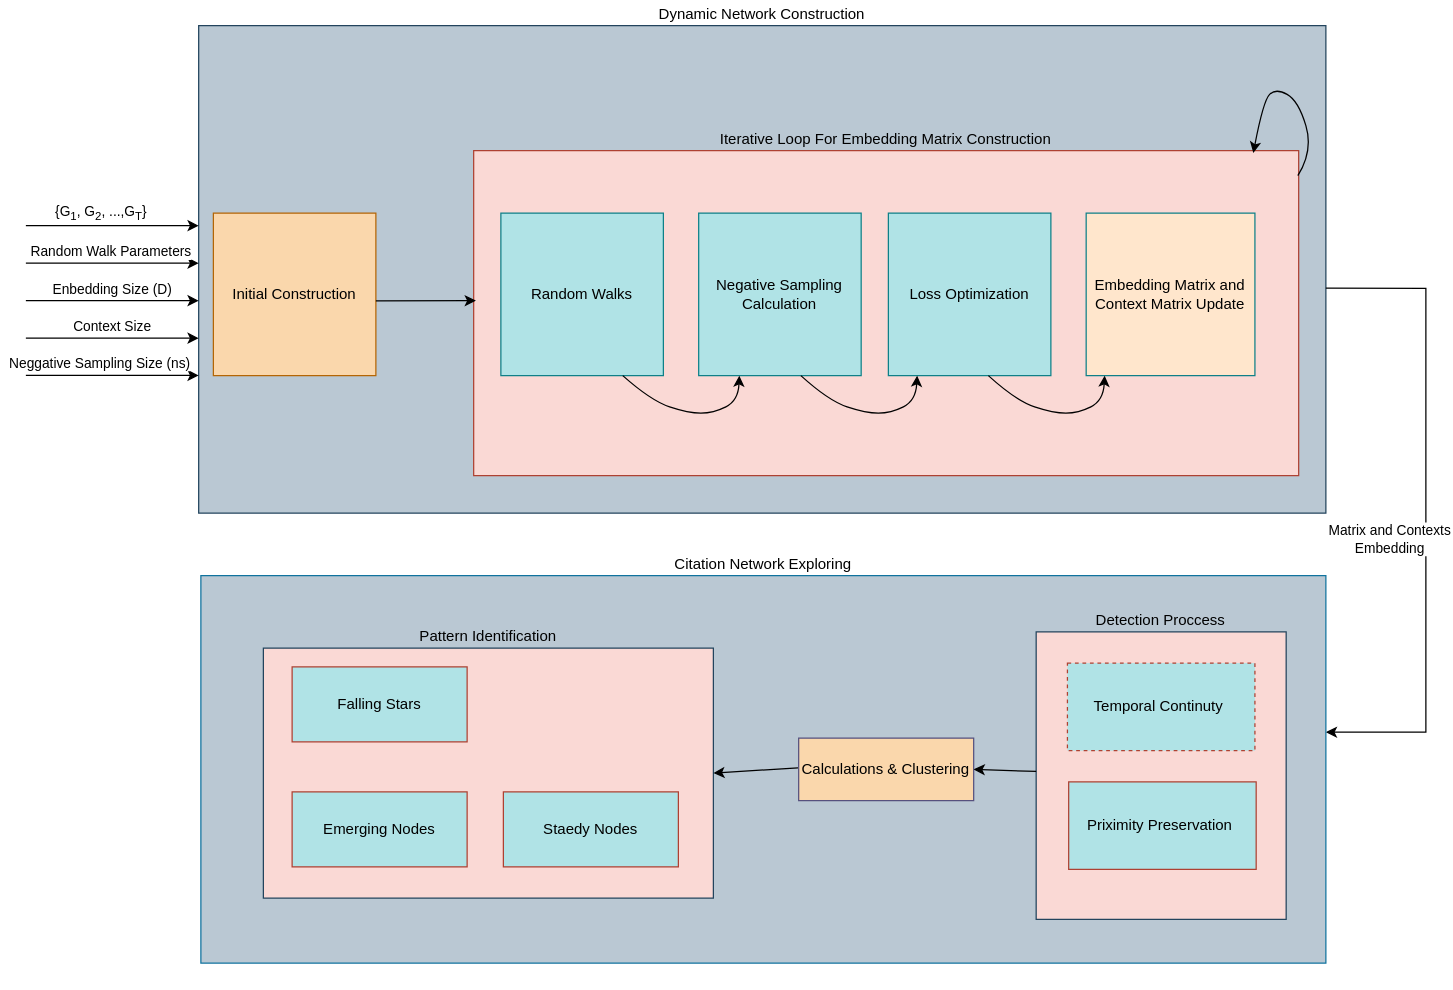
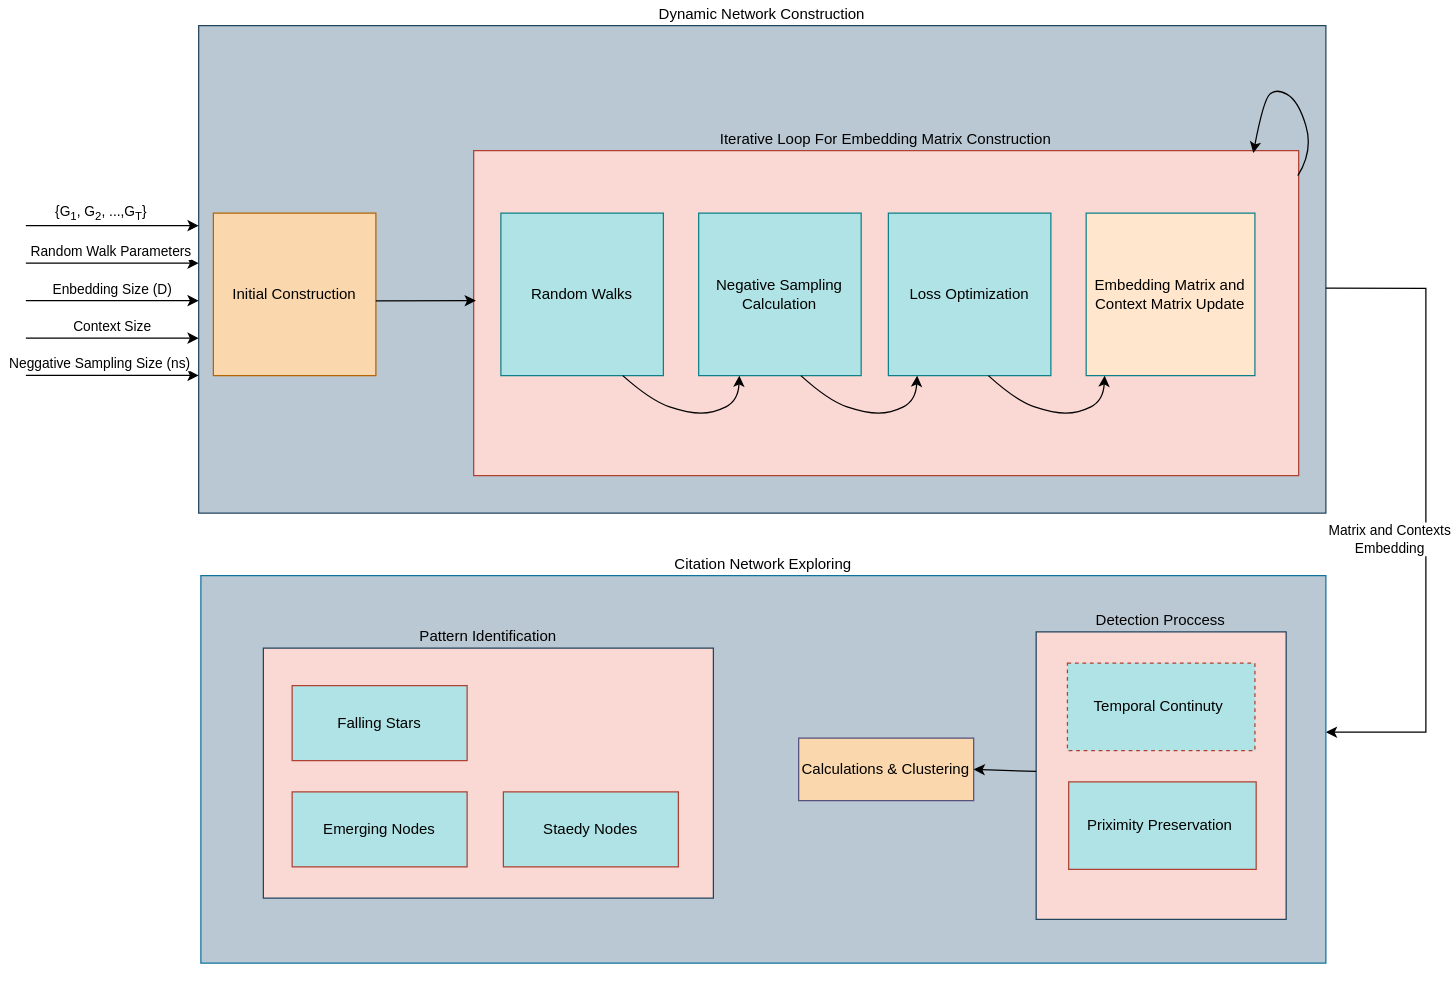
node "Falling Stars": moved (379, 704) -> (379, 723)
edge "Calculations & Clustering" -> "Pattern Identification": removed
